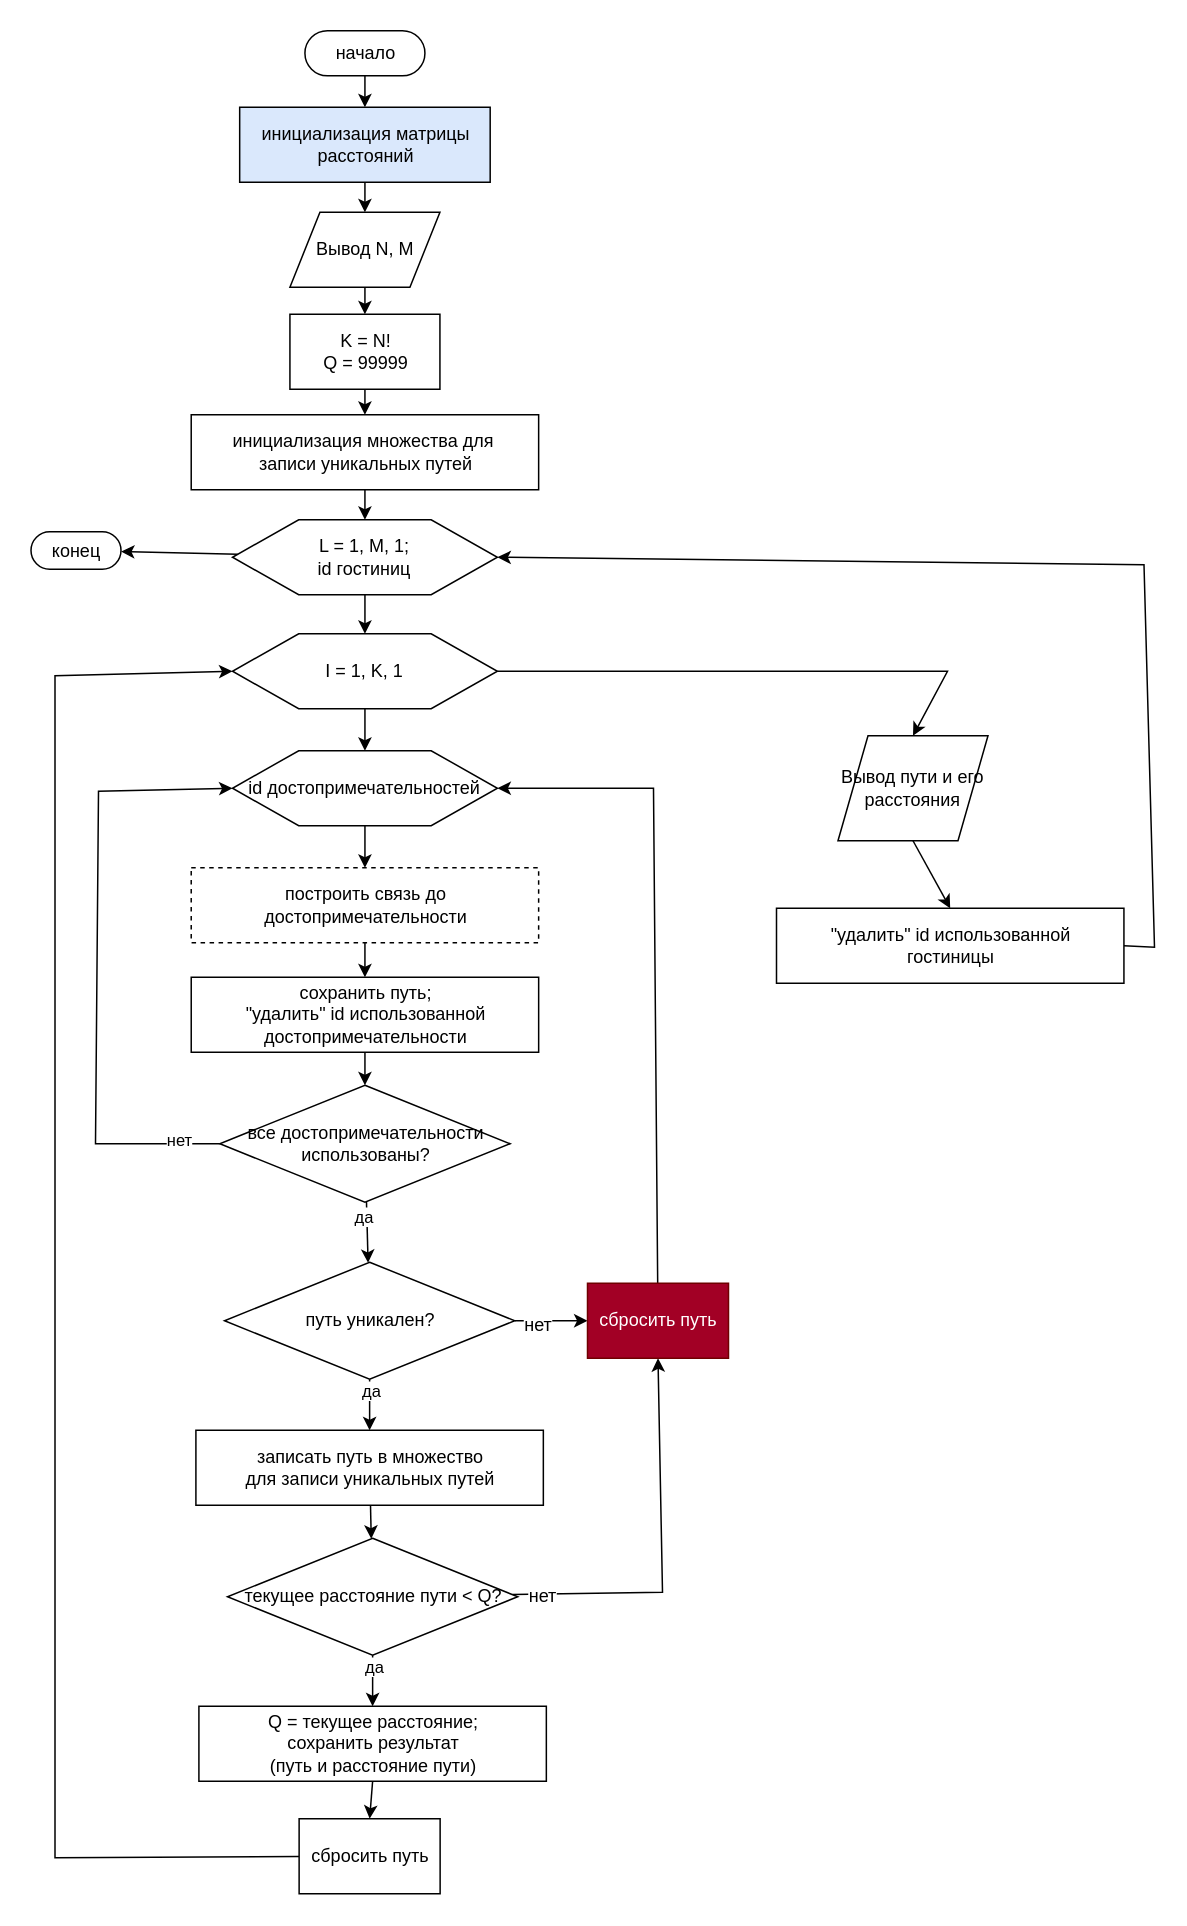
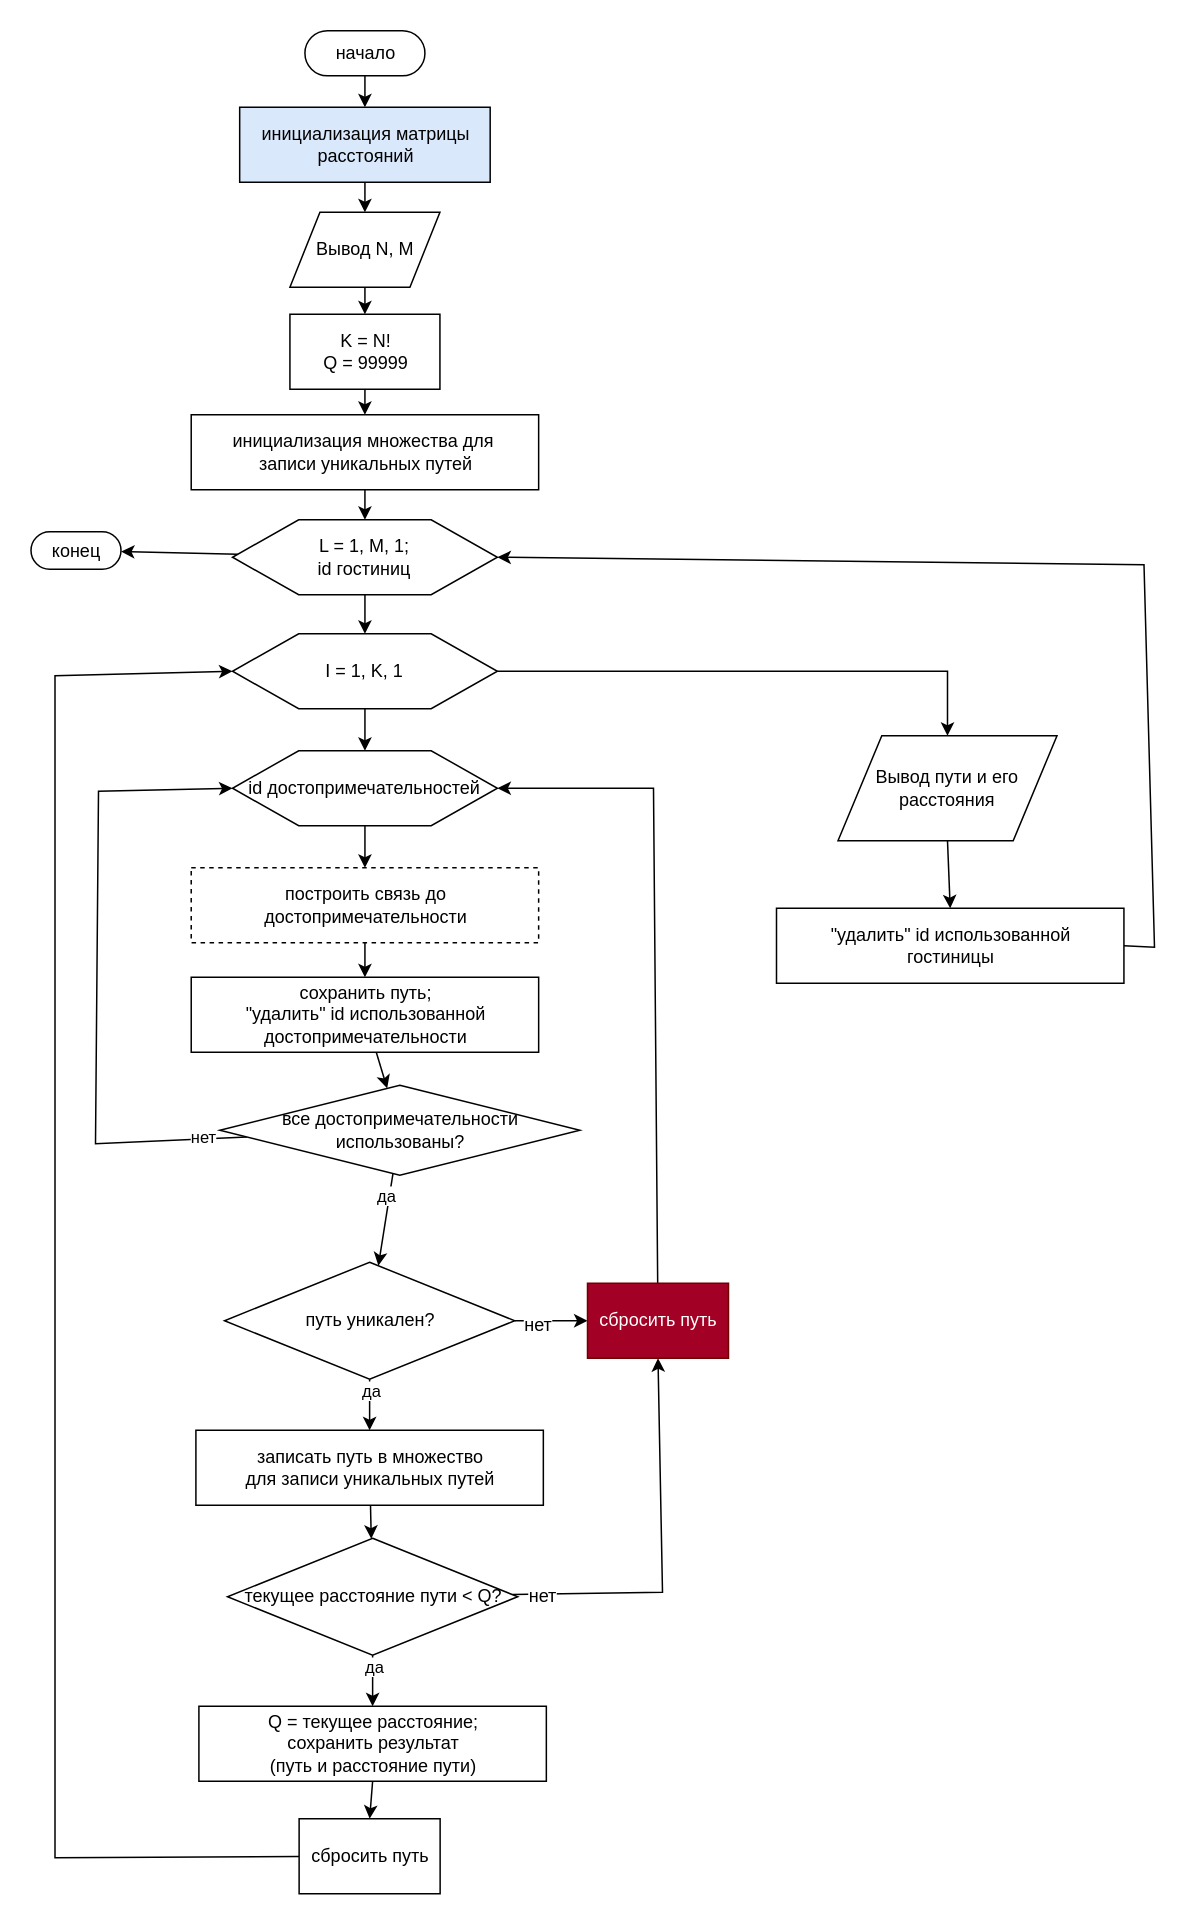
node "Вывод пути и его расстояния": size 150x105 -> 219x105
node "все достопримечательности использованы?": size 290x117 -> 360x90
